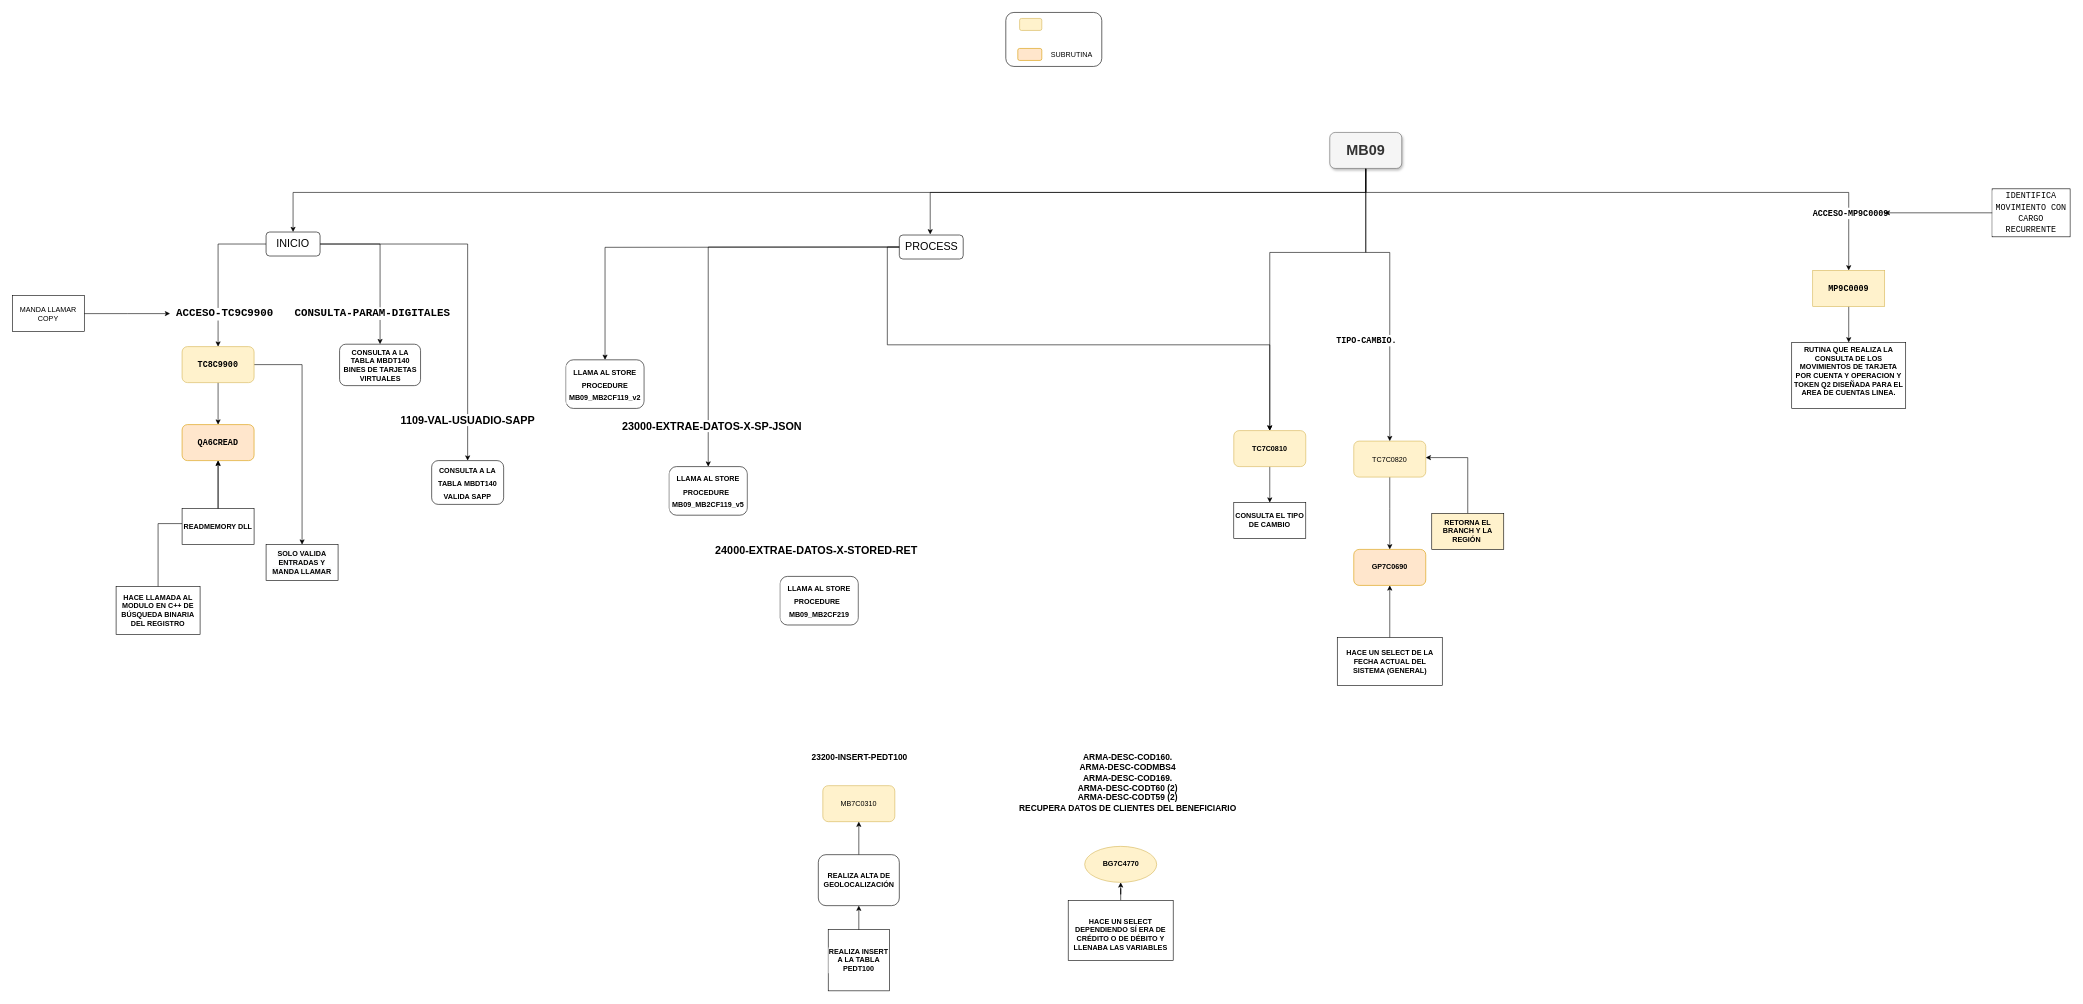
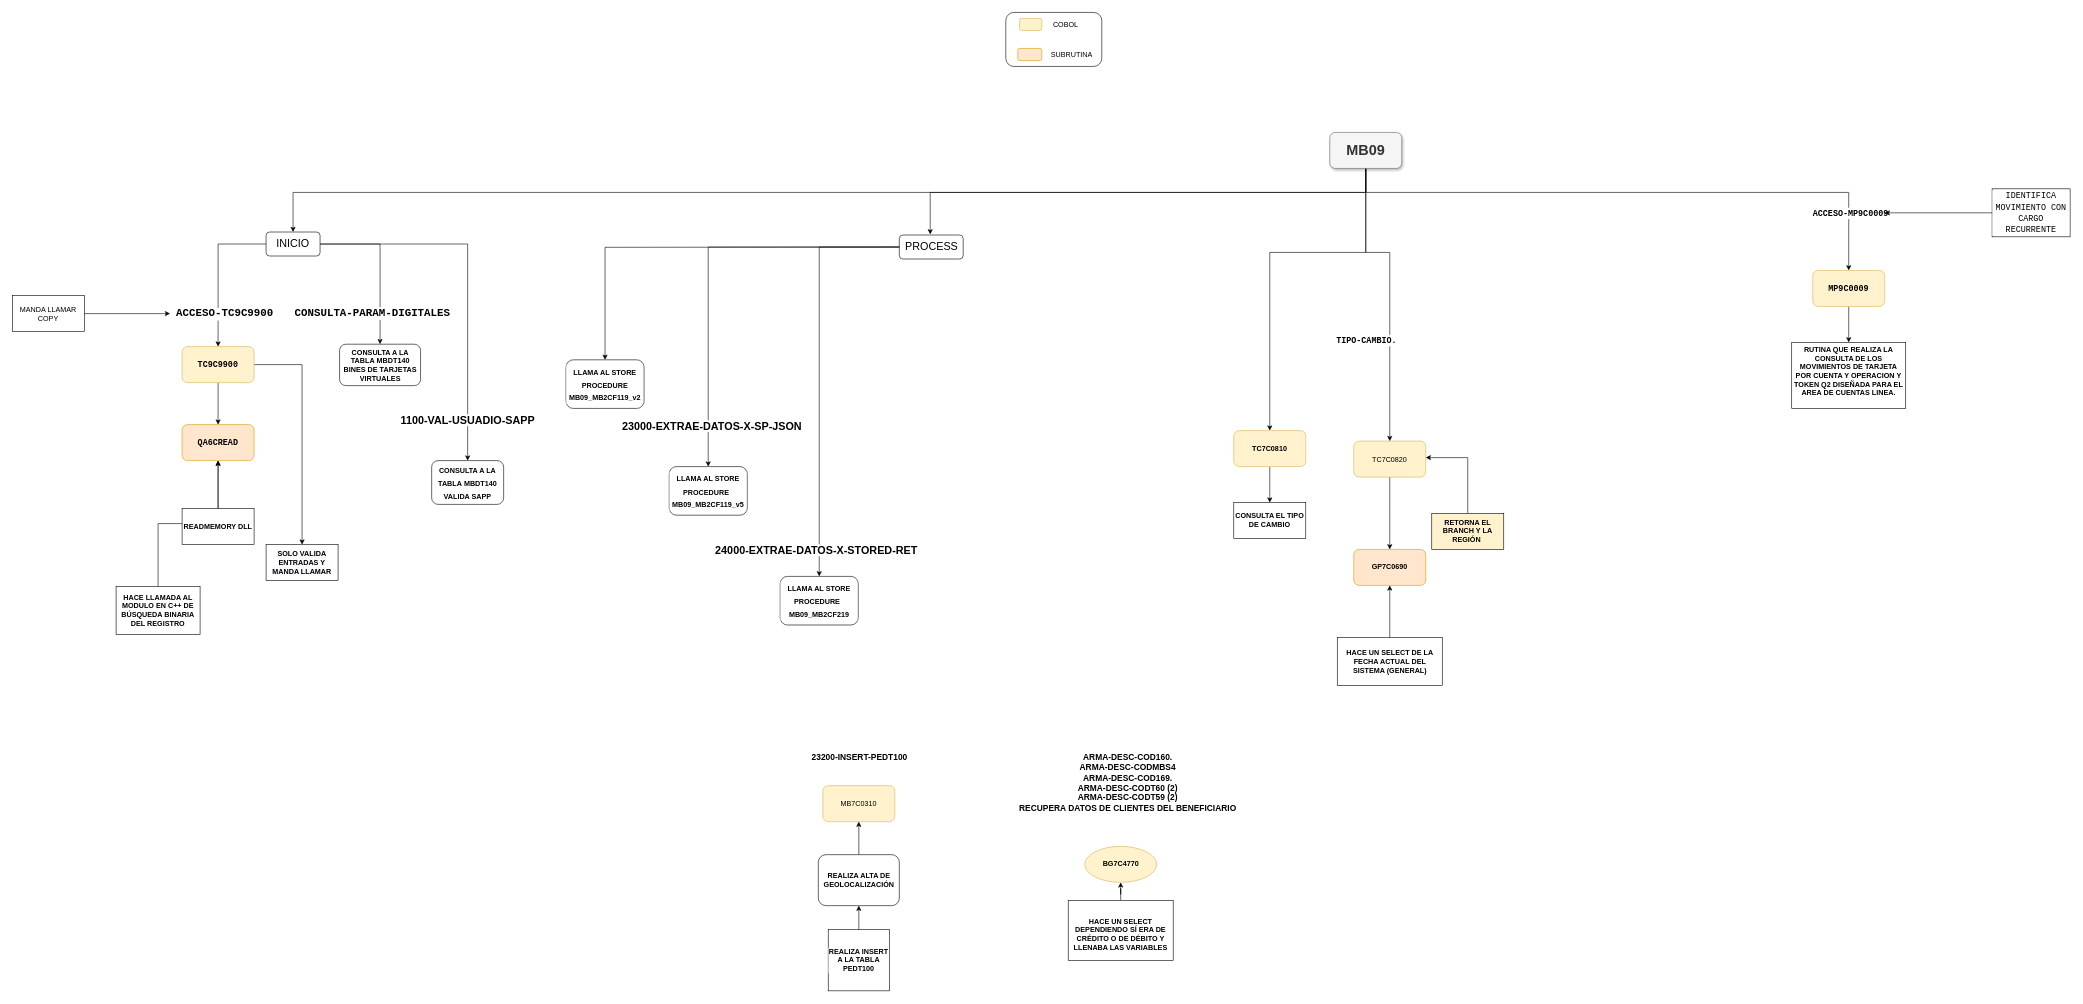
node "COBOL": added
node "MP9C0009": shape rectangle -> rounded rectangle
edge "PROCESS" -> "TC7C0810": now "PROCESS" -> "LLAMA AL STORE PROCEDURE MB09_MB2CF219"
node "TC8C9900": label "TC8C9900" -> "TC9C9900"
node "1109-VAL-USUADIO-SAPP": label "1109-VAL-USUADIO-SAPP" -> "1100-VAL-USUADIO-SAPP"
